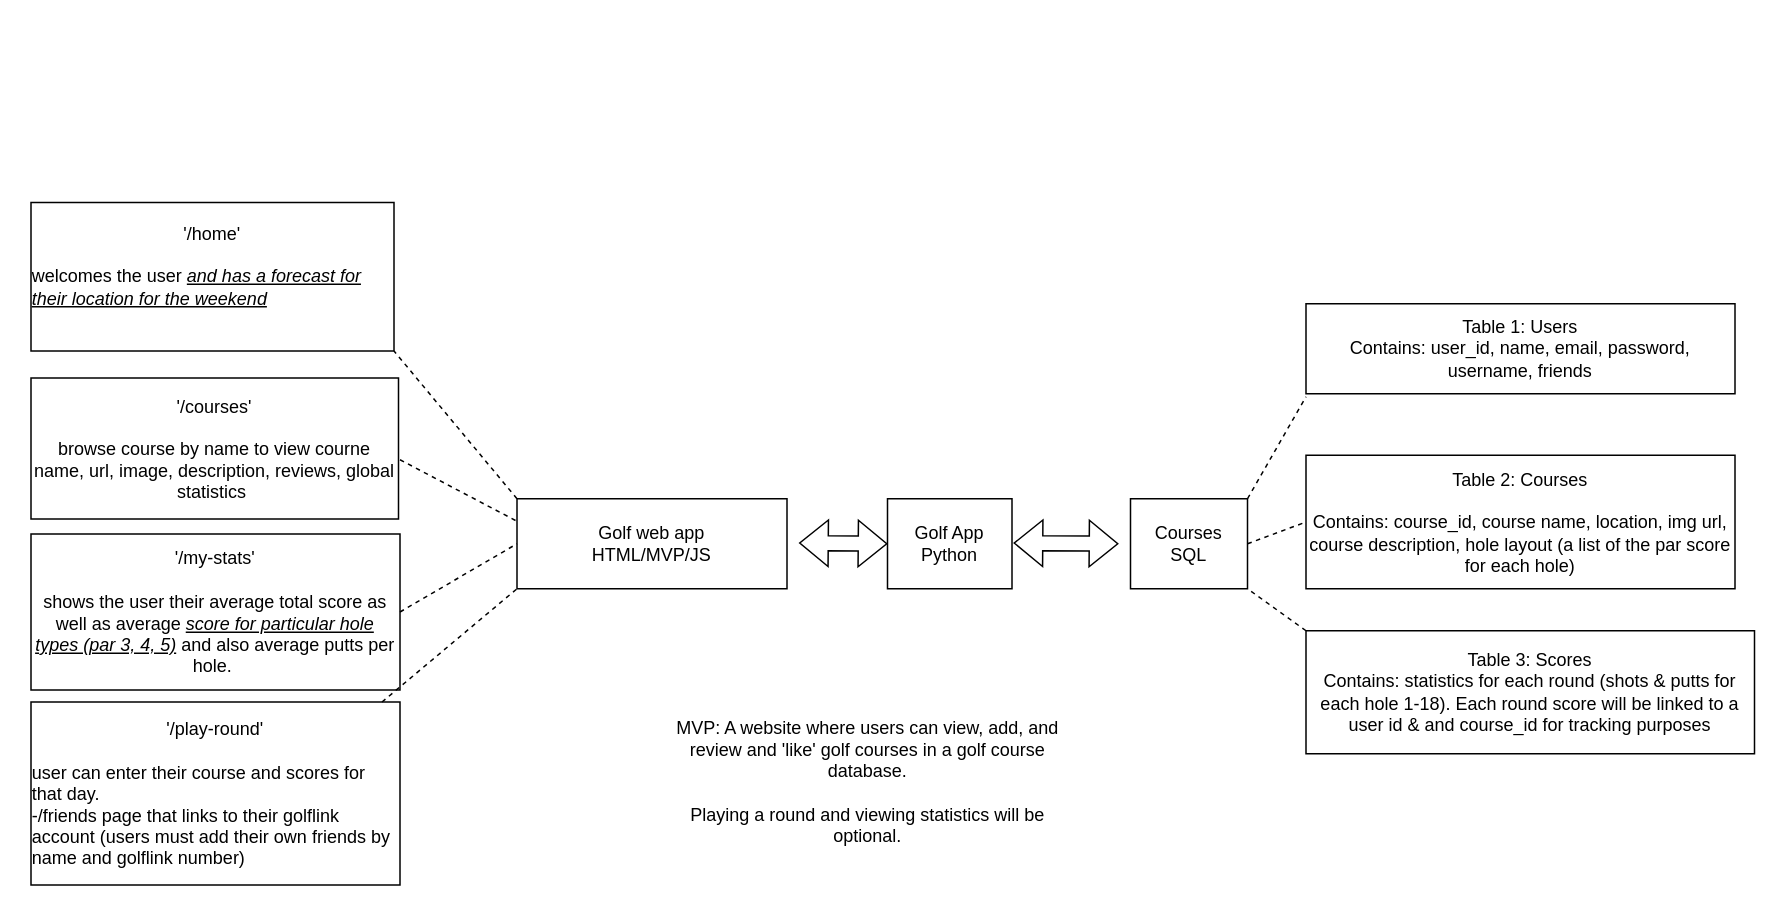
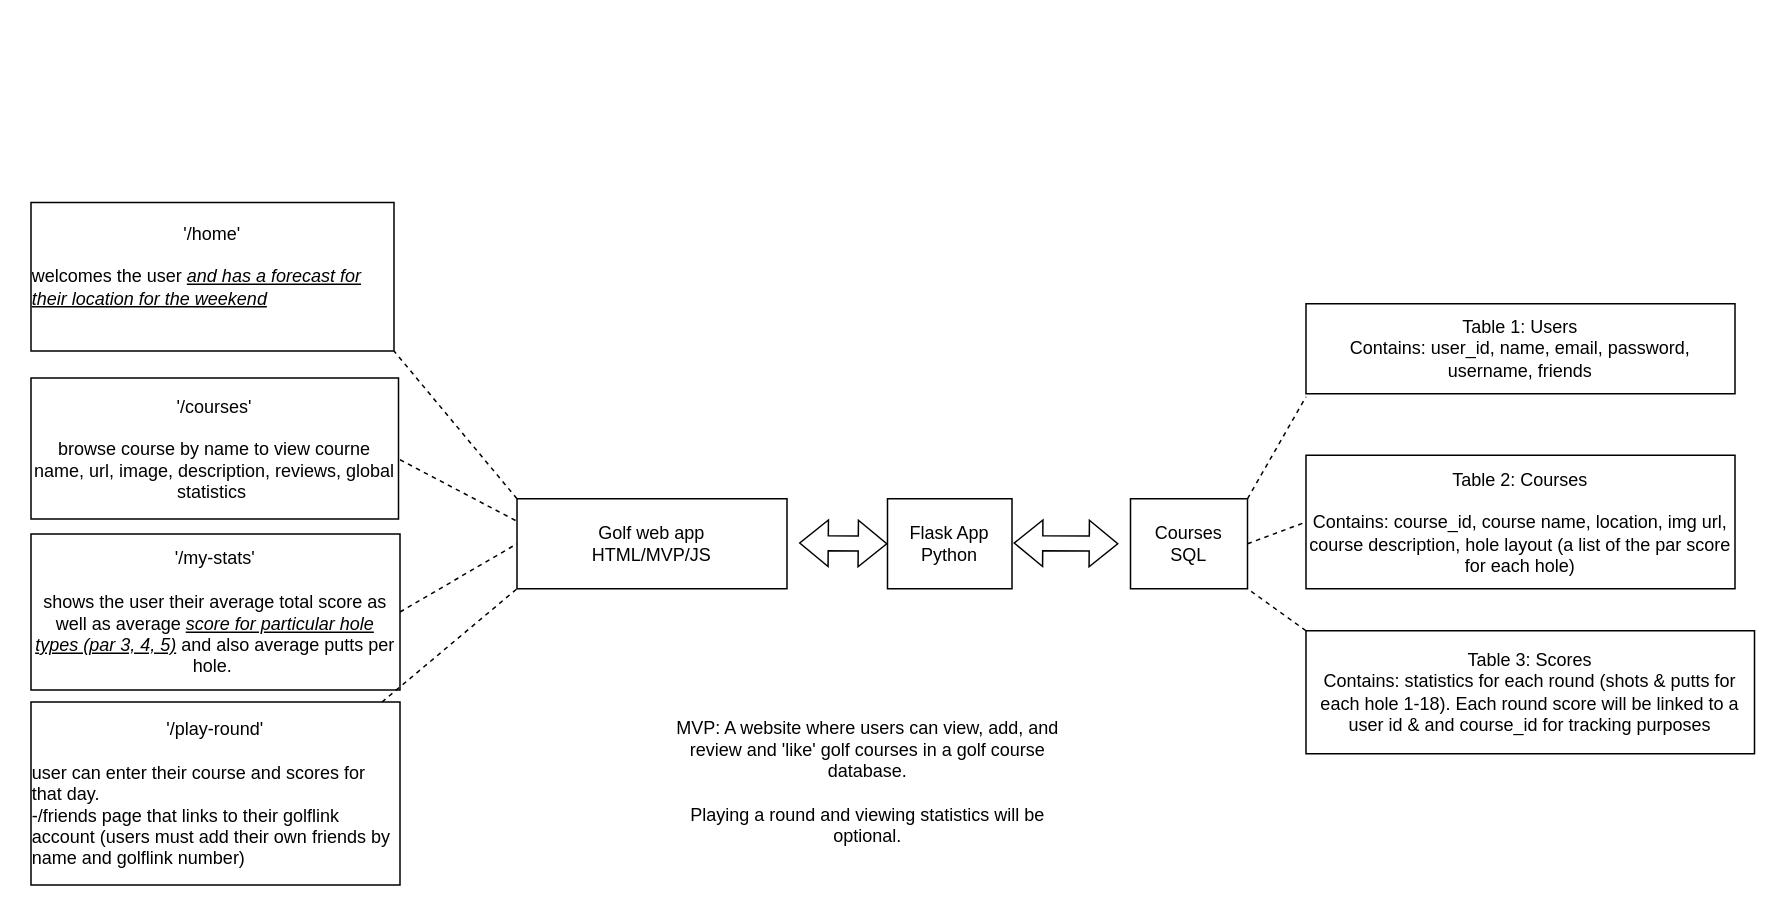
node "Golf App Python": label "Golf App Python" -> "Flask App Python"
